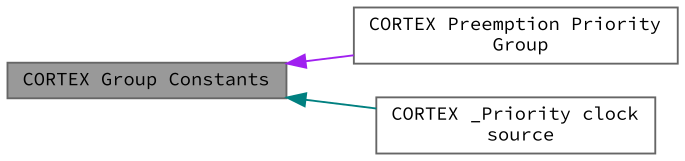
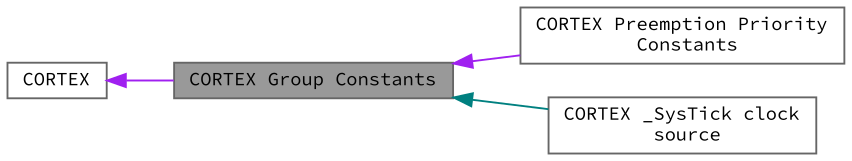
node "CORTEX Preemption Priority Group": label "CORTEX Preemption Priority Group" -> "CORTEX Preemption Priority Constants"
node "CORTEX": added
node "CORTEX _Priority clock source": label "CORTEX _Priority clock source" -> "CORTEX _SysTick clock source"
